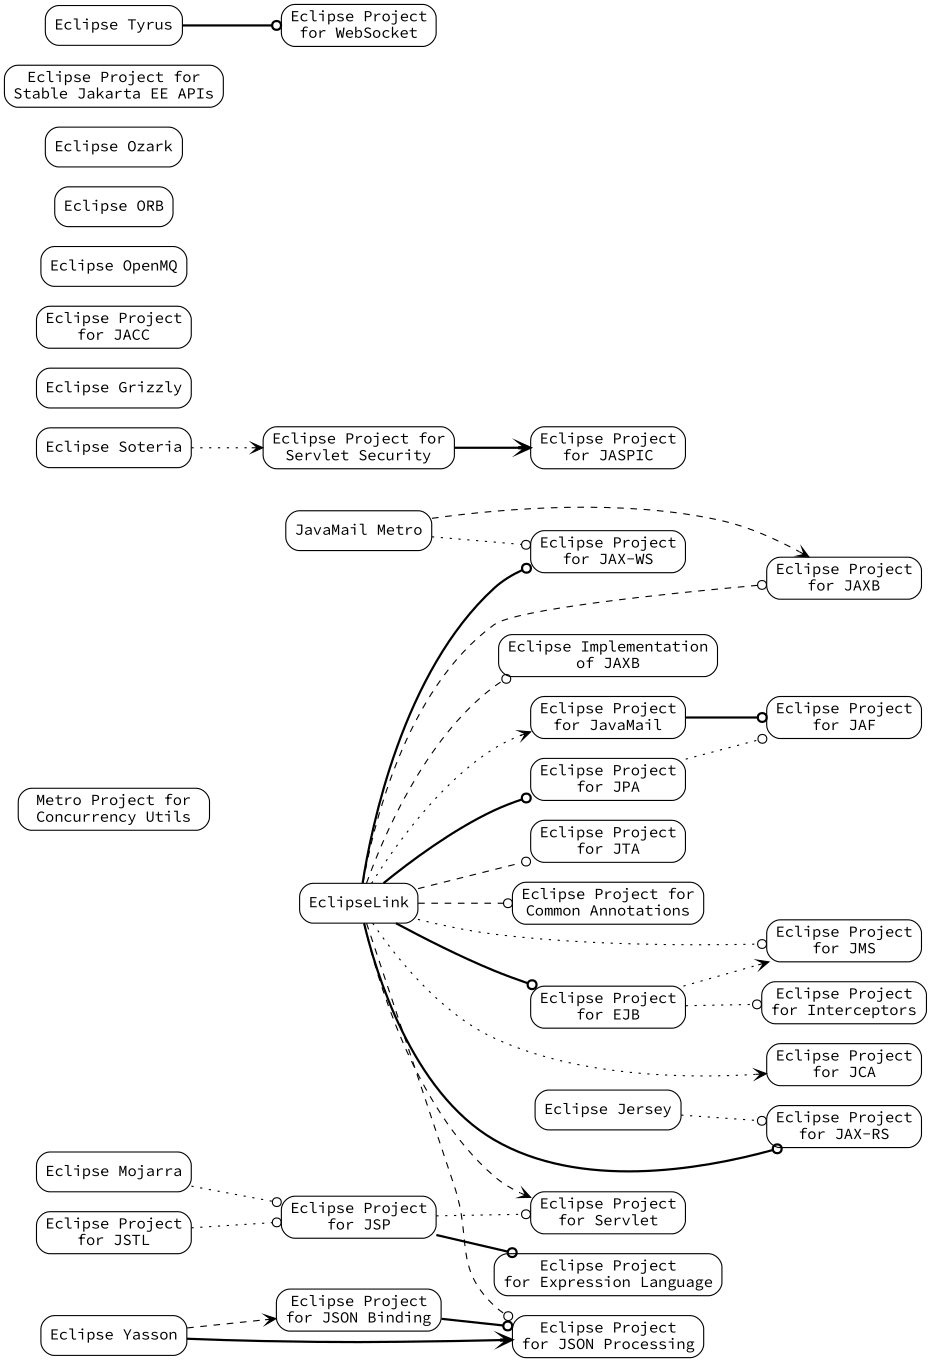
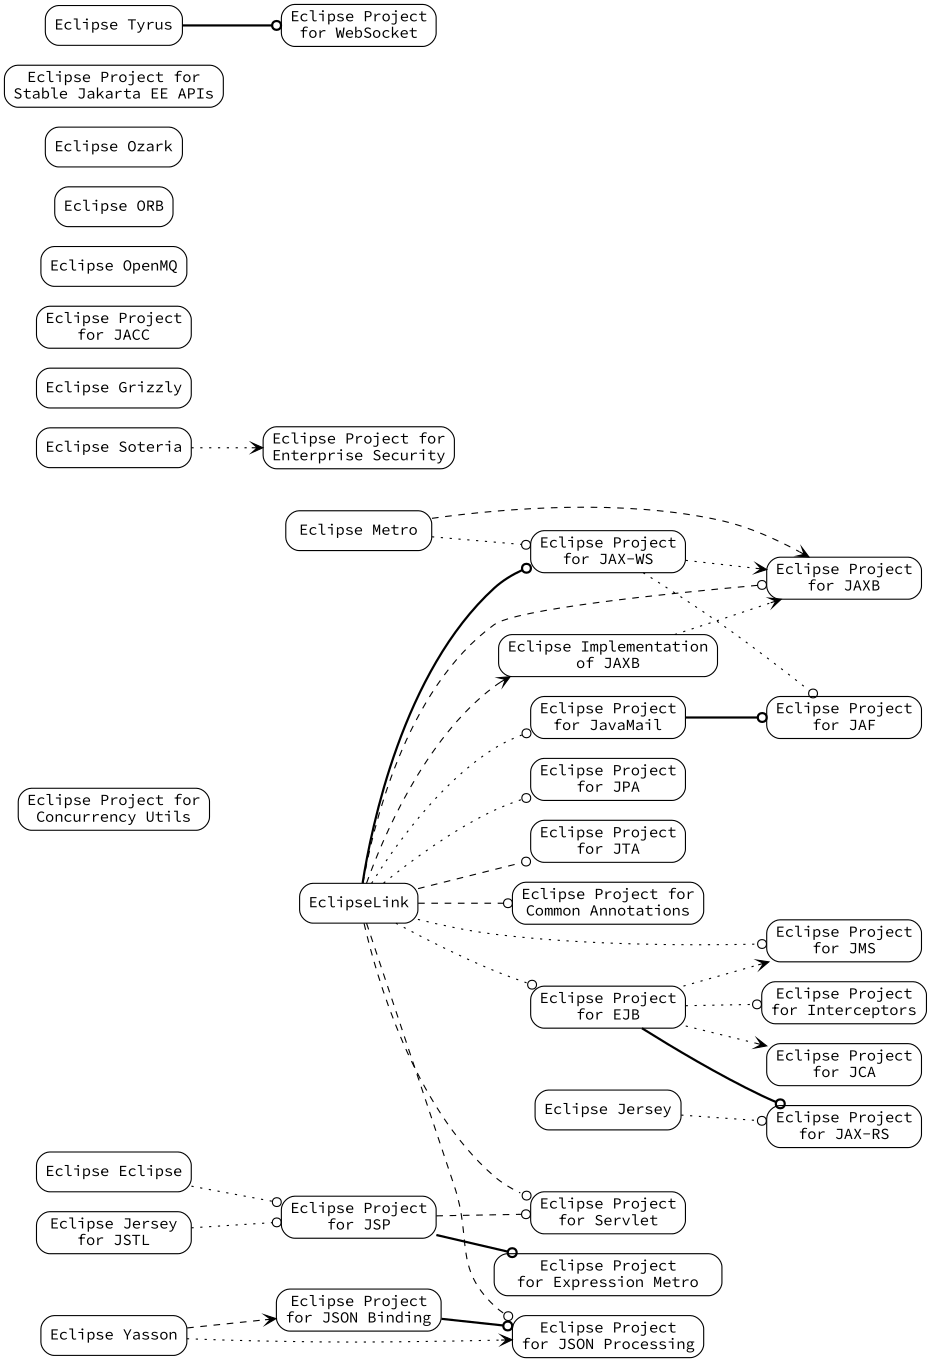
node "Eclipse Project for Servlet Security": label "Eclipse Project for Servlet Security" -> "Eclipse Project for Enterprise Security"
node "Eclipse Project for JASPIC": removed
node "JavaMail Metro": label "JavaMail Metro" -> "Eclipse Metro"
edge "Eclipse Project for JAX-WS" -> "Eclipse Project for JAXB": added
edge "Eclipse Implementation of JAXB" -> "Eclipse Project for JAXB": added
edge "Eclipse Project for JPA" -> "Eclipse Project for JAF": now "Eclipse Project for JAX-WS" -> "Eclipse Project for JAF"
edge "EclipseLink" -> "Eclipse Implementation of JAXB": arrowhead odot -> vee
edge "EclipseLink" -> "Eclipse Project for JavaMail": arrowhead vee -> odot
node "Metro Project for Concurrency Utils": label "Metro Project for Concurrency Utils" -> "Eclipse Project for Concurrency Utils"
edge "EclipseLink" -> "Eclipse Project for JPA": style bold -> dotted
edge "EclipseLink" -> "Eclipse Project for EJB": style bold -> dotted
edge "EclipseLink" -> "Eclipse Project for JCA": now "Eclipse Project for EJB" -> "Eclipse Project for JCA"
edge "EclipseLink" -> "Eclipse Project for Servlet": arrowhead vee -> odot
edge "EclipseLink" -> "Eclipse Project for JAX-RS": now "Eclipse Project for EJB" -> "Eclipse Project for JAX-RS"
node "Eclipse Mojarra": label "Eclipse Mojarra" -> "Eclipse Eclipse"
edge "Eclipse Project for JSP" -> "Eclipse Project for Servlet": style dotted -> dashed
node "Eclipse Project for JSTL": label "Eclipse Project for JSTL" -> "Eclipse Jersey for JSTL"
node "Eclipse Project for Expression Language": label "Eclipse Project for Expression Language" -> "Eclipse Project for Expression Metro"
edge "Eclipse Yasson" -> "Eclipse Project for JSON Processing": style bold -> dotted
